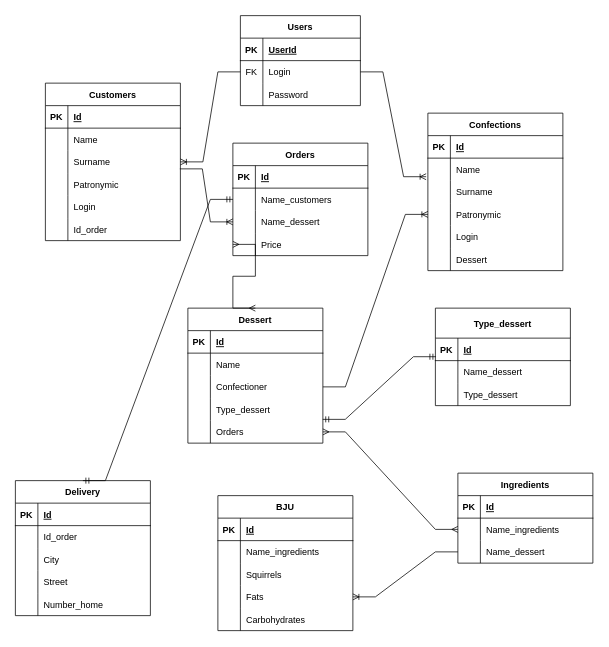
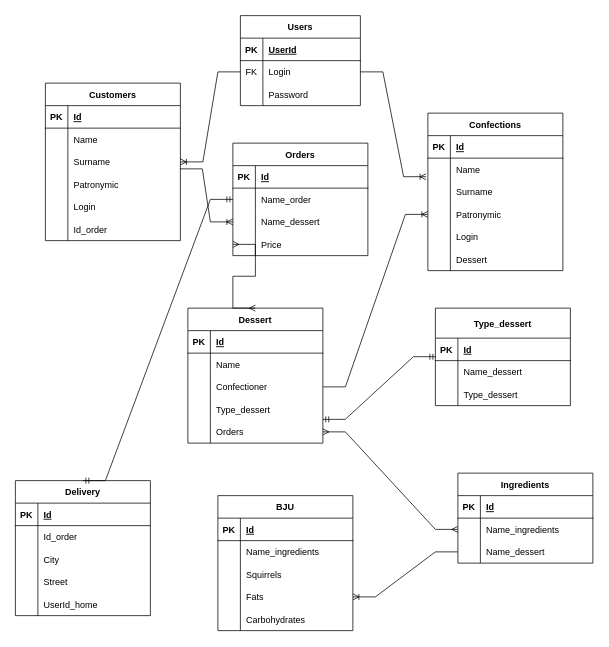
node "Name_customers": label "Name_customers" -> "Name_order"
node "Number_home": label "Number_home" -> "UserId_home"
